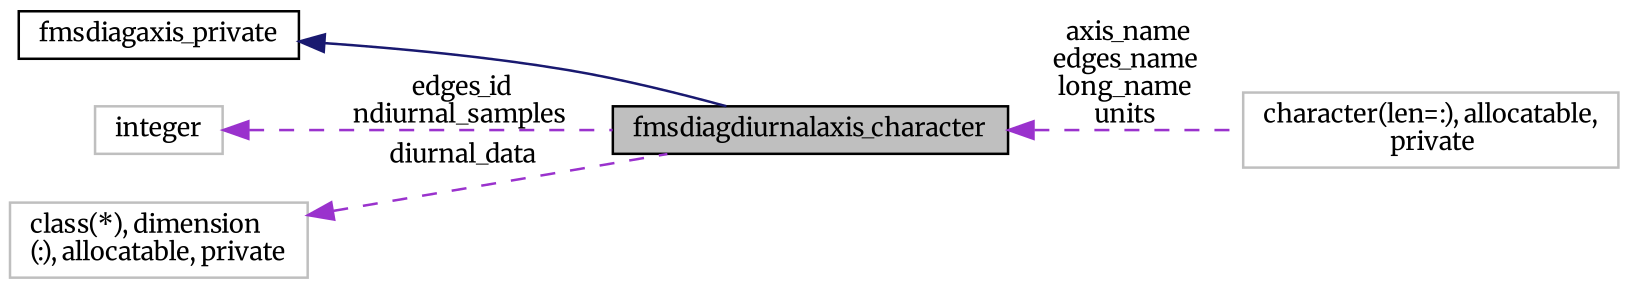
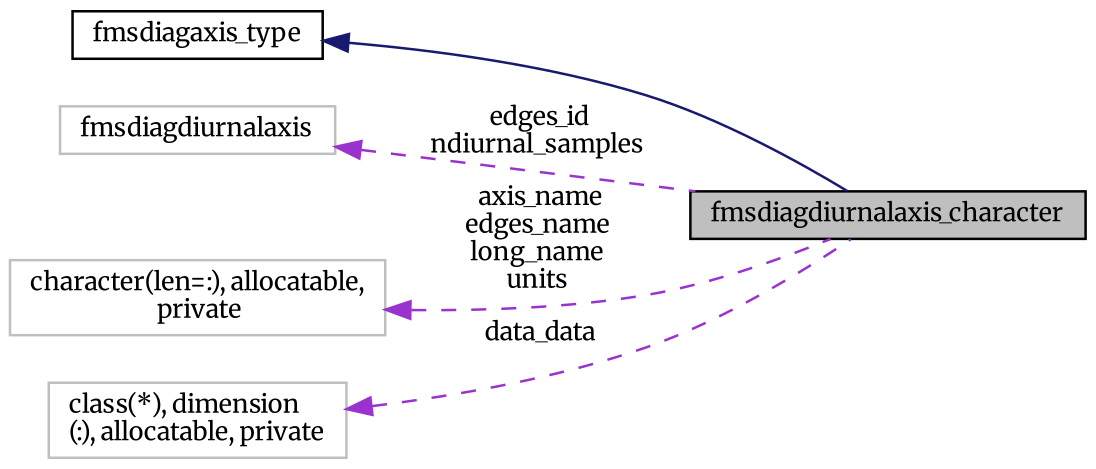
node "fmsdiagaxis_private": label "fmsdiagaxis_private" -> "fmsdiagaxis_type"
node "integer": label "integer" -> "fmsdiagdiurnalaxis"
edge "character(len=:), allocatable, private" -> "fmsdiagdiurnalaxis_character": reversed
edge "fmsdiagdiurnalaxis_character" -> "class(*), dimension (:), allocatable, private": label " diurnal_data" -> " data_data"
